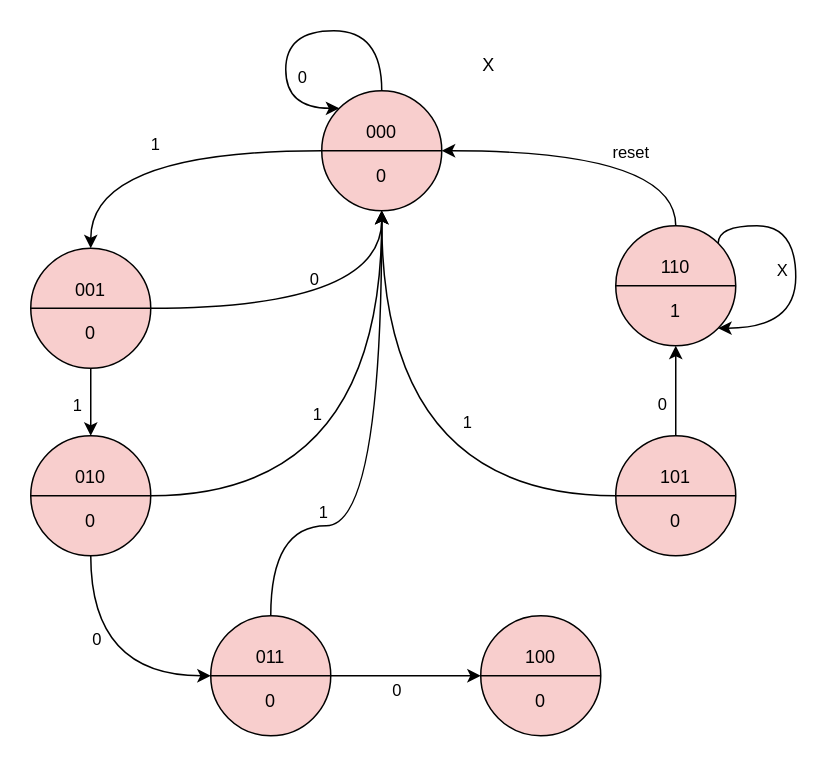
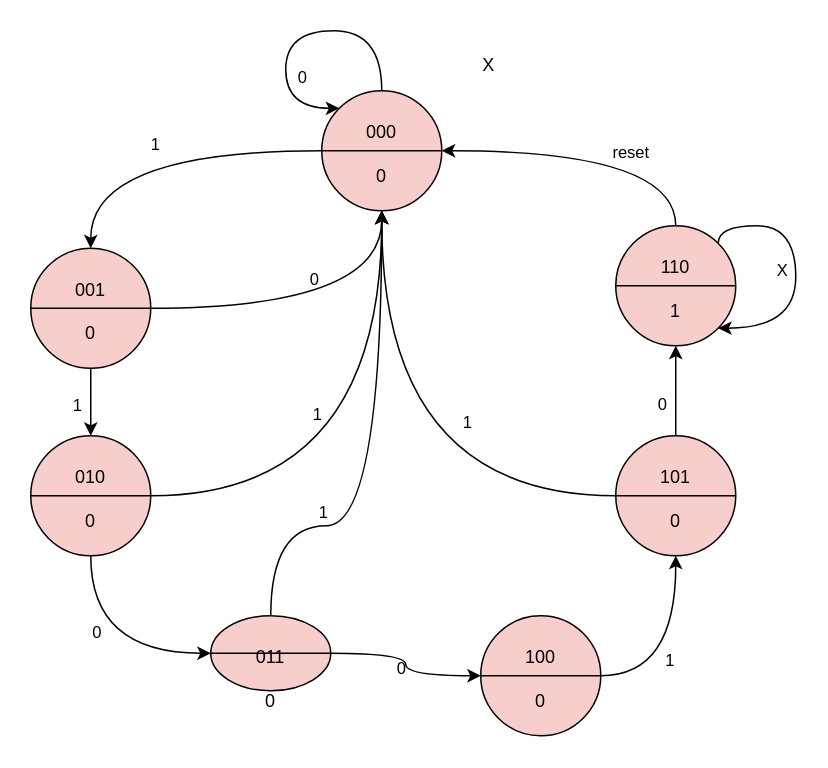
edge "100 0" -> "101 0": added, label "1"
node "011 0": size 120x120 -> 120x75
